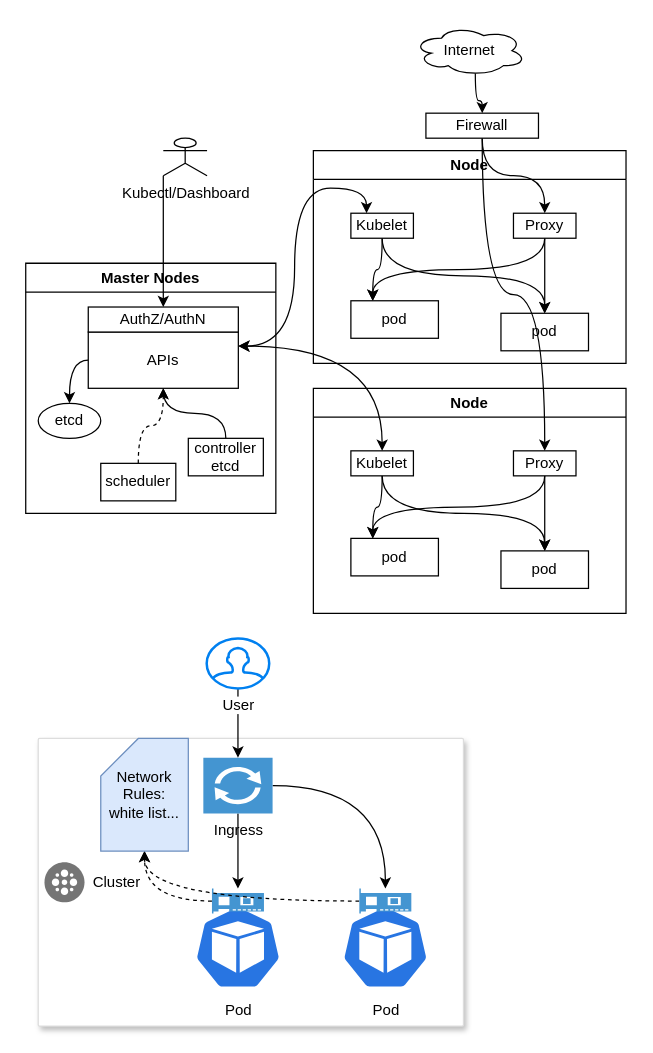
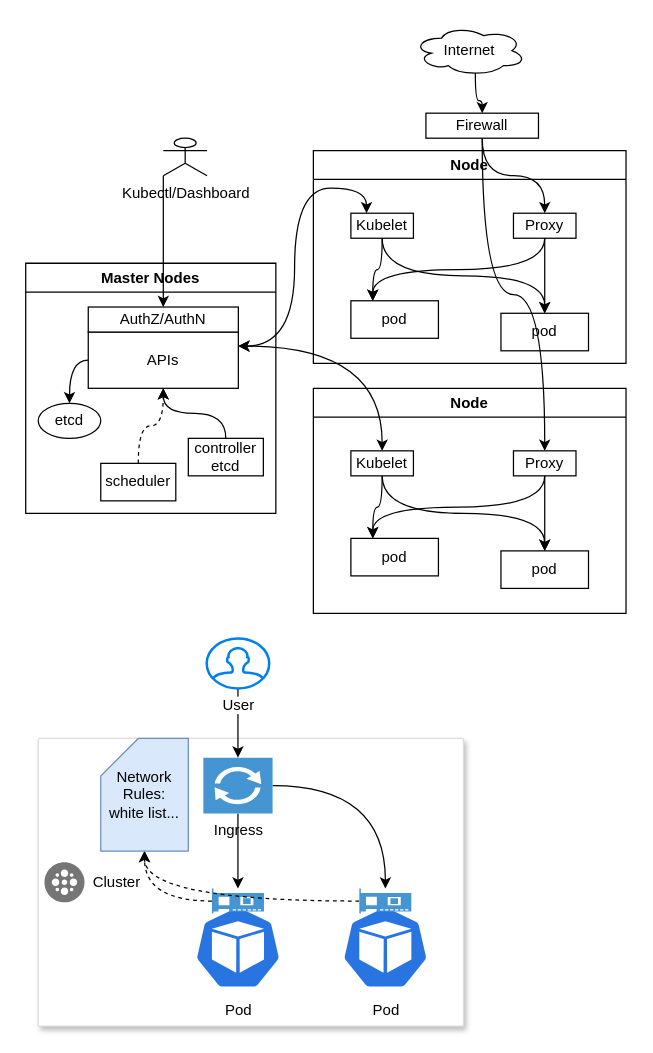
edge "controller etcd" -> "APIs": arrowhead open -> classic
